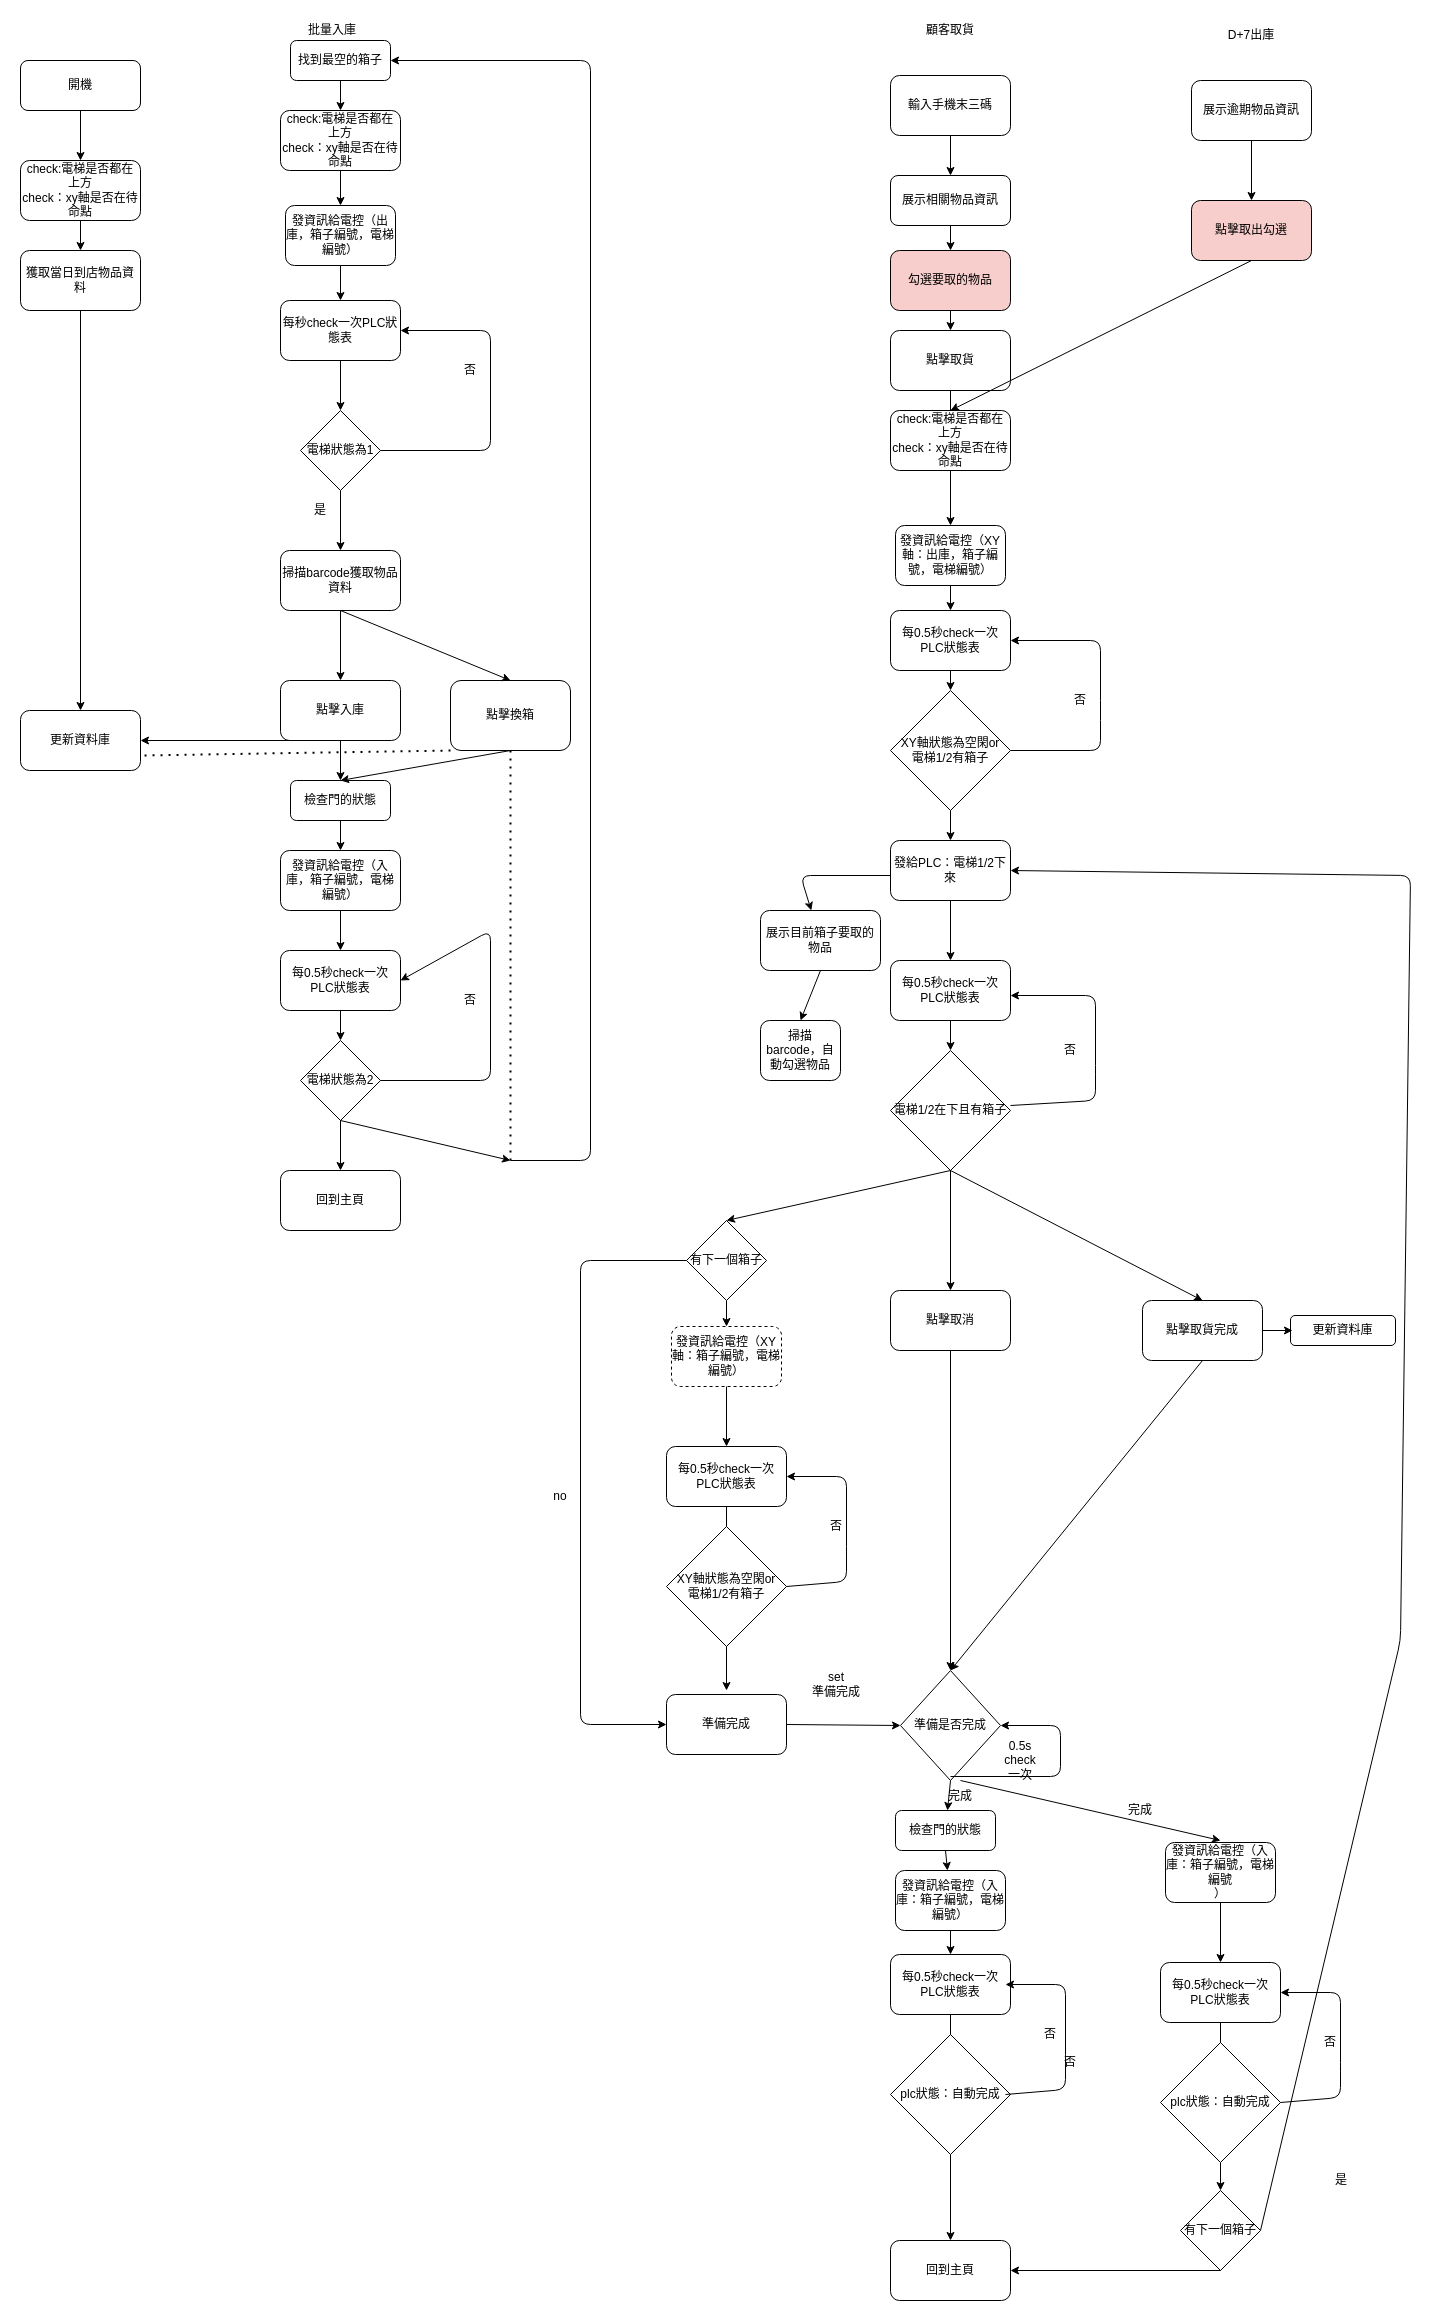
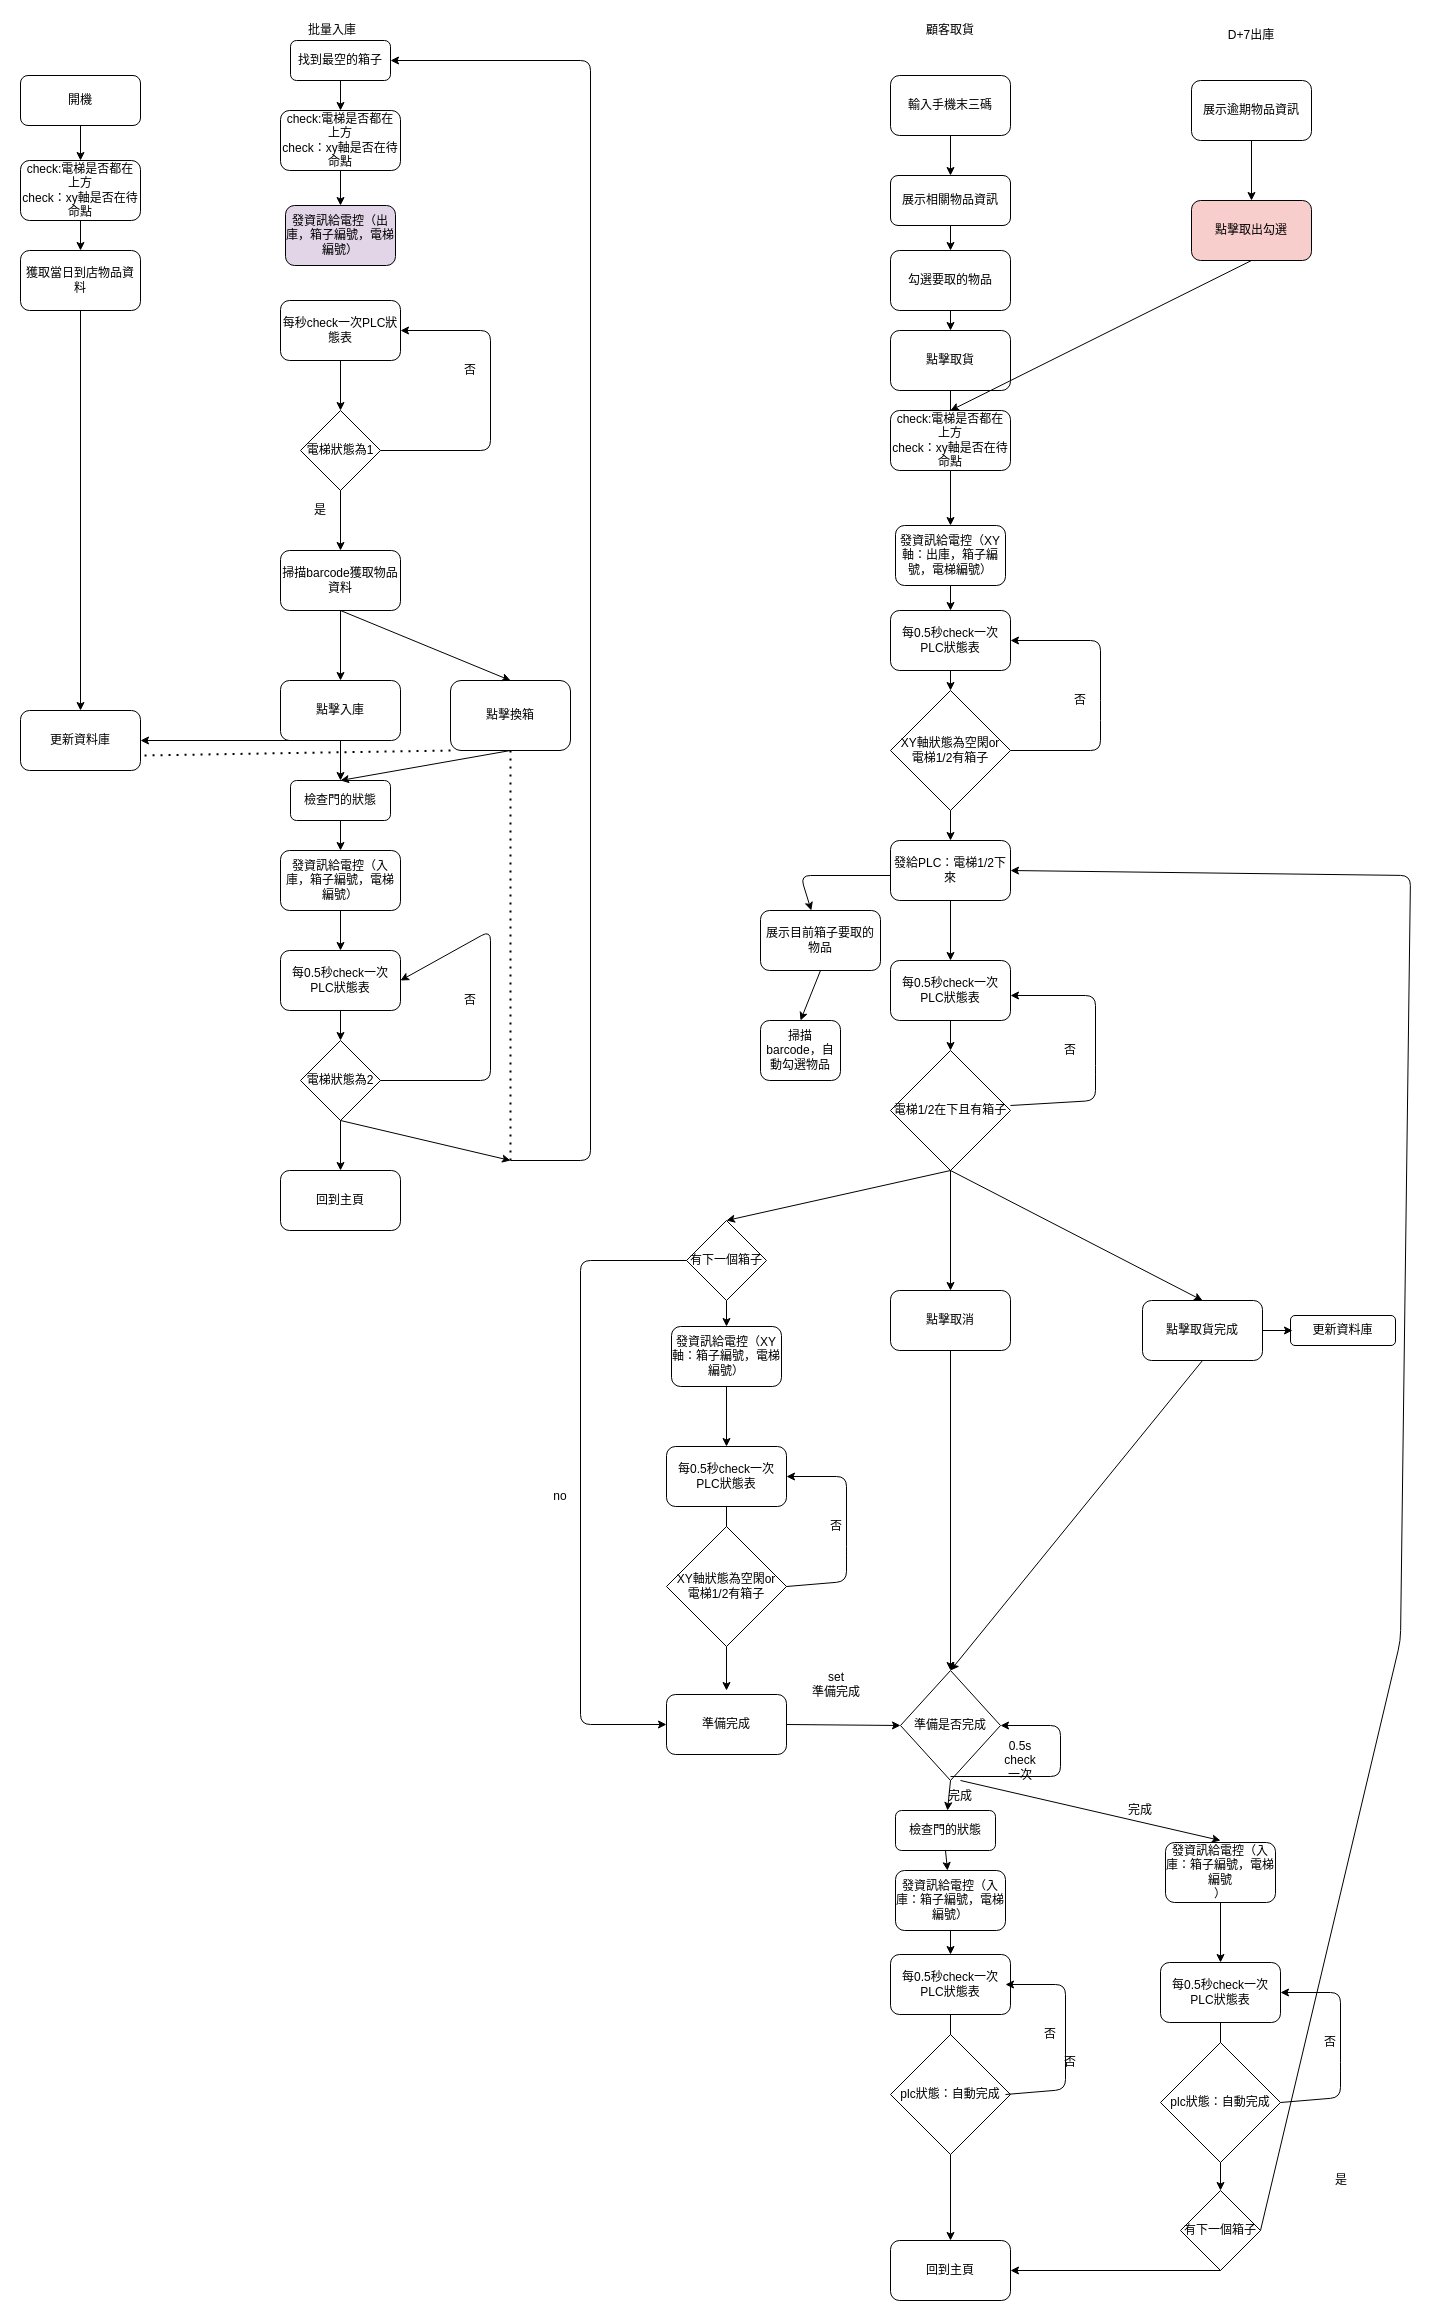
node "開機": moved (81, 86) -> (81, 101)
node "發資訊給電控（出庫，箱子編號，電梯編號）": fillcolor #ffffff -> #e1d5e7
edge "發資訊給電控（出庫，箱子編號，電梯編號）" -> "每秒check一次PLC狀態表": removed
node "勾選要取的物品": fillcolor #f8cecc -> #ffffff
node "發資訊給電控（XY軸：箱子編號，電梯編號）": style dashed -> solid
